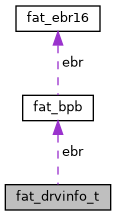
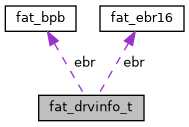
edge "fat_bpb" -> "fat_ebr16": now "fat_drvinfo_t" -> "fat_ebr16"
